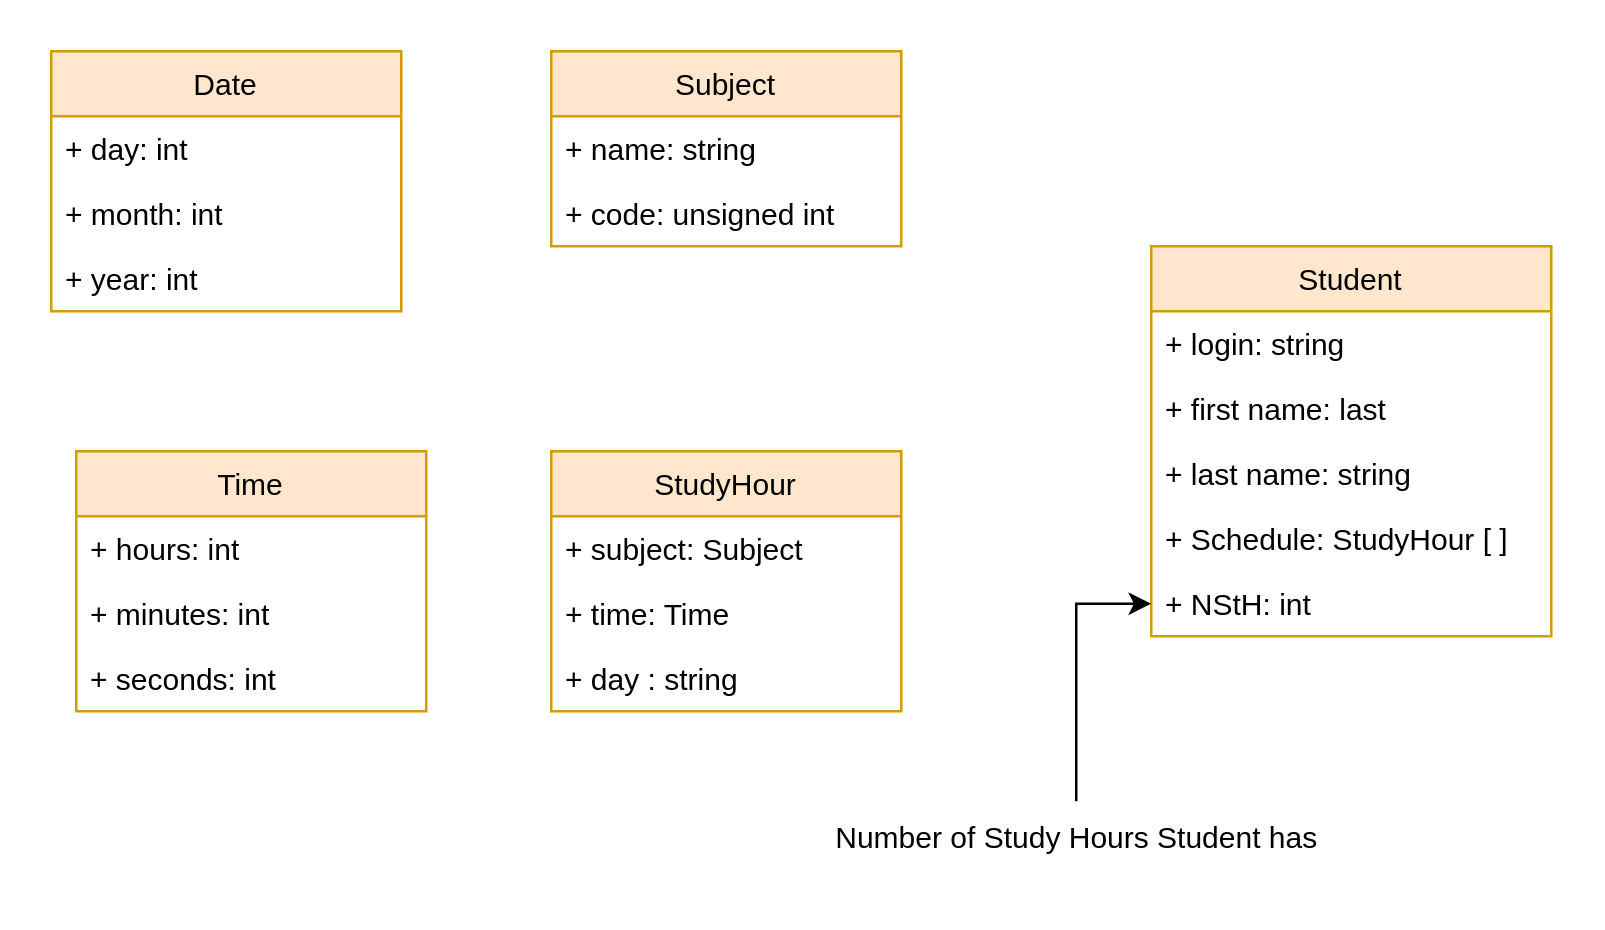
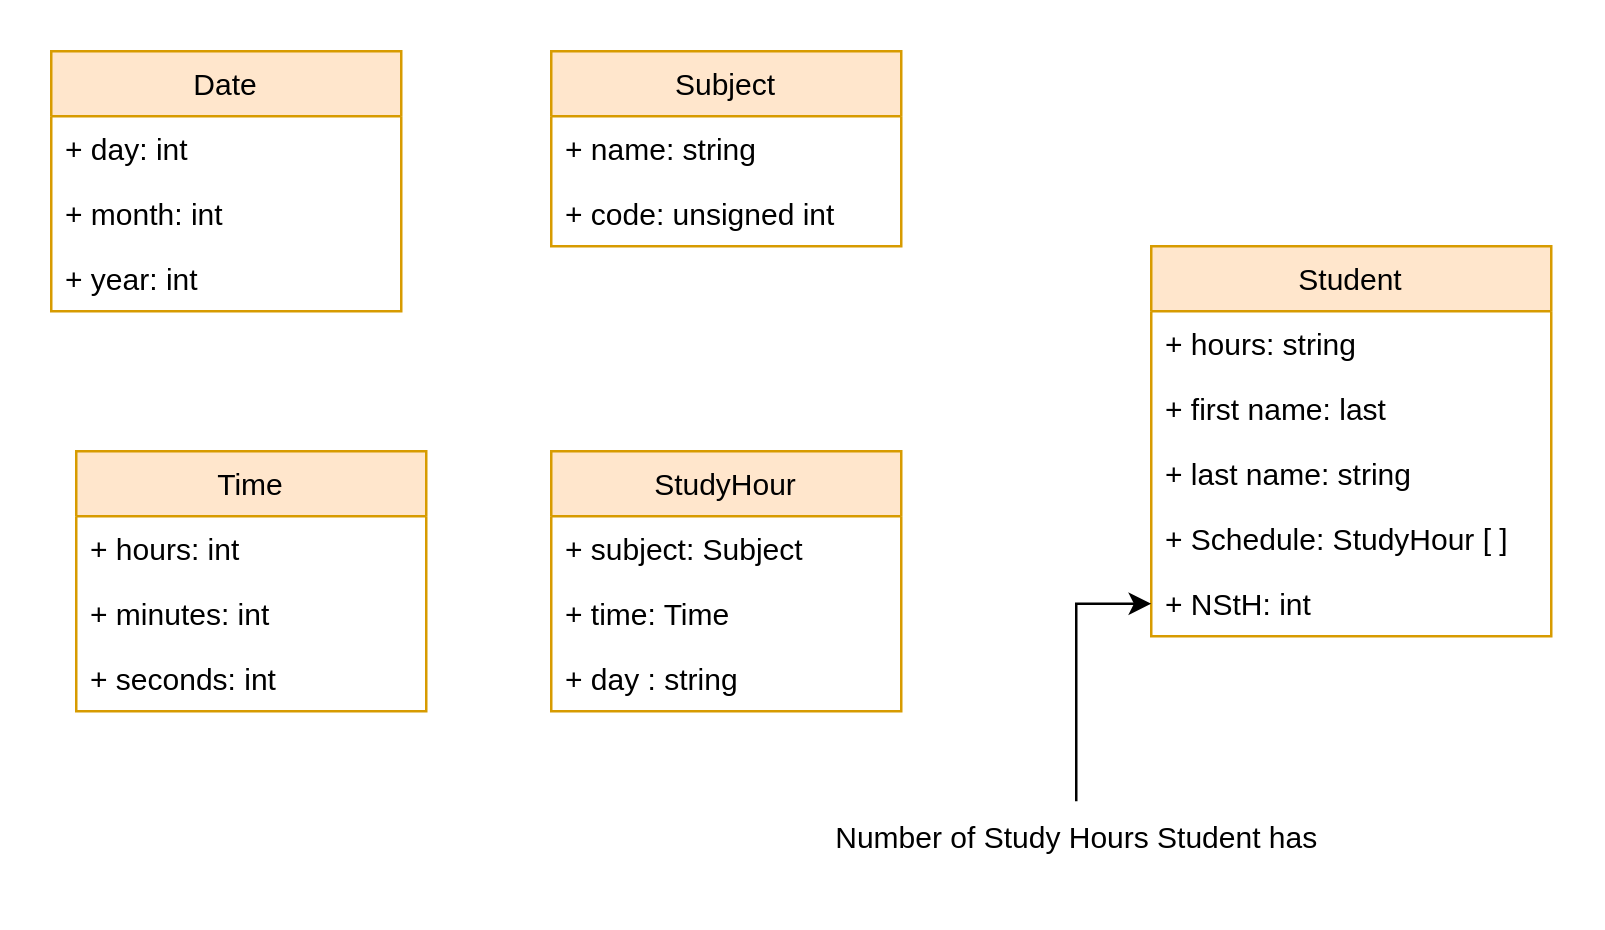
node "+ login: string": label "+ login: string" -> "+ hours: string"
